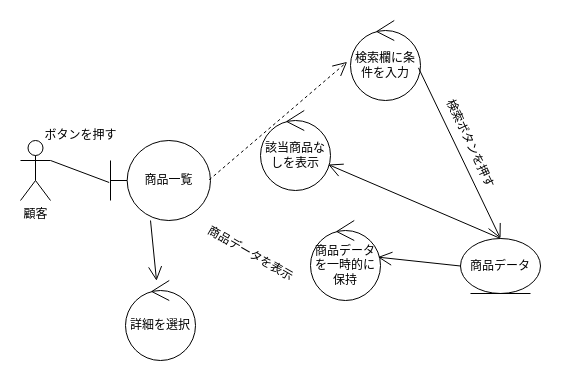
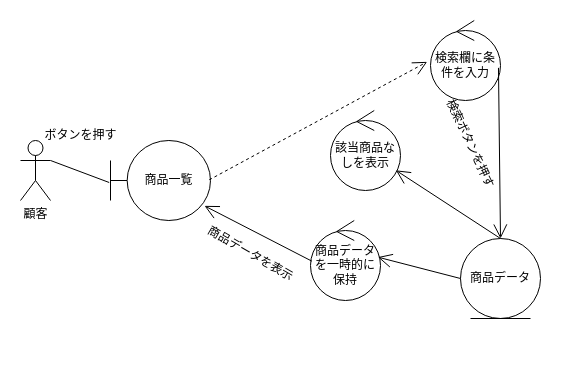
node "検索欄に条件を入力": moved (386, 61) -> (466, 61)
node "該当商品なしを表示": moved (296, 151) -> (366, 151)
edge "商品データを一時的に保持" -> "商品一覧": added
edge "商品一覧" -> "詳細を選択": removed
node "商品データ": size 80x55 -> 80x80
node "詳細を選択": removed
